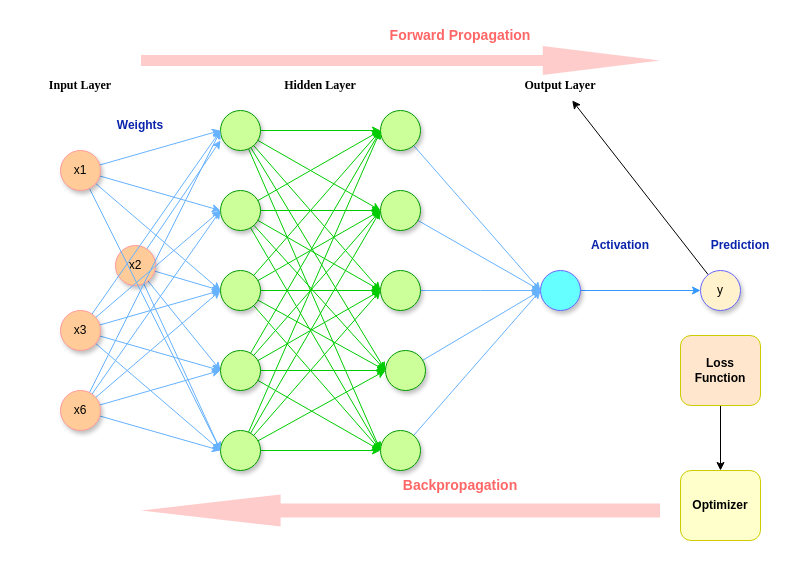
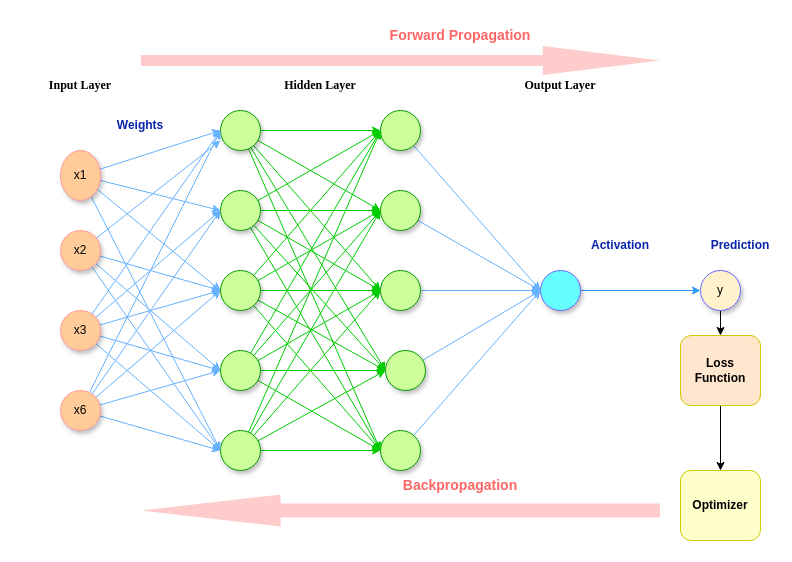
node "x1": size 40x40 -> 40x50
edge "y" -> "Output Layer": now "y" -> "Loss Function"
node "x2": moved (136, 266) -> (81, 251)
